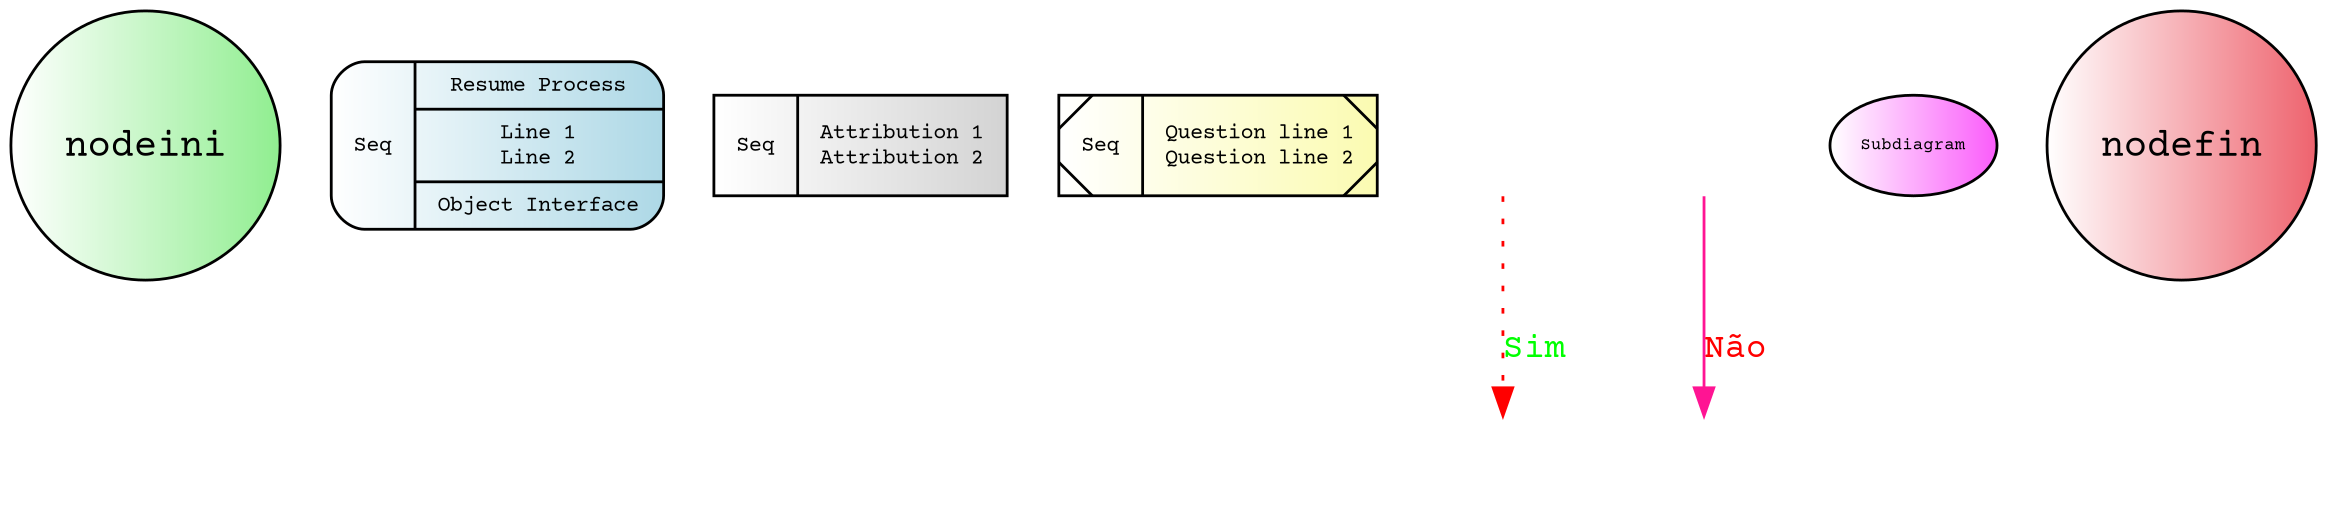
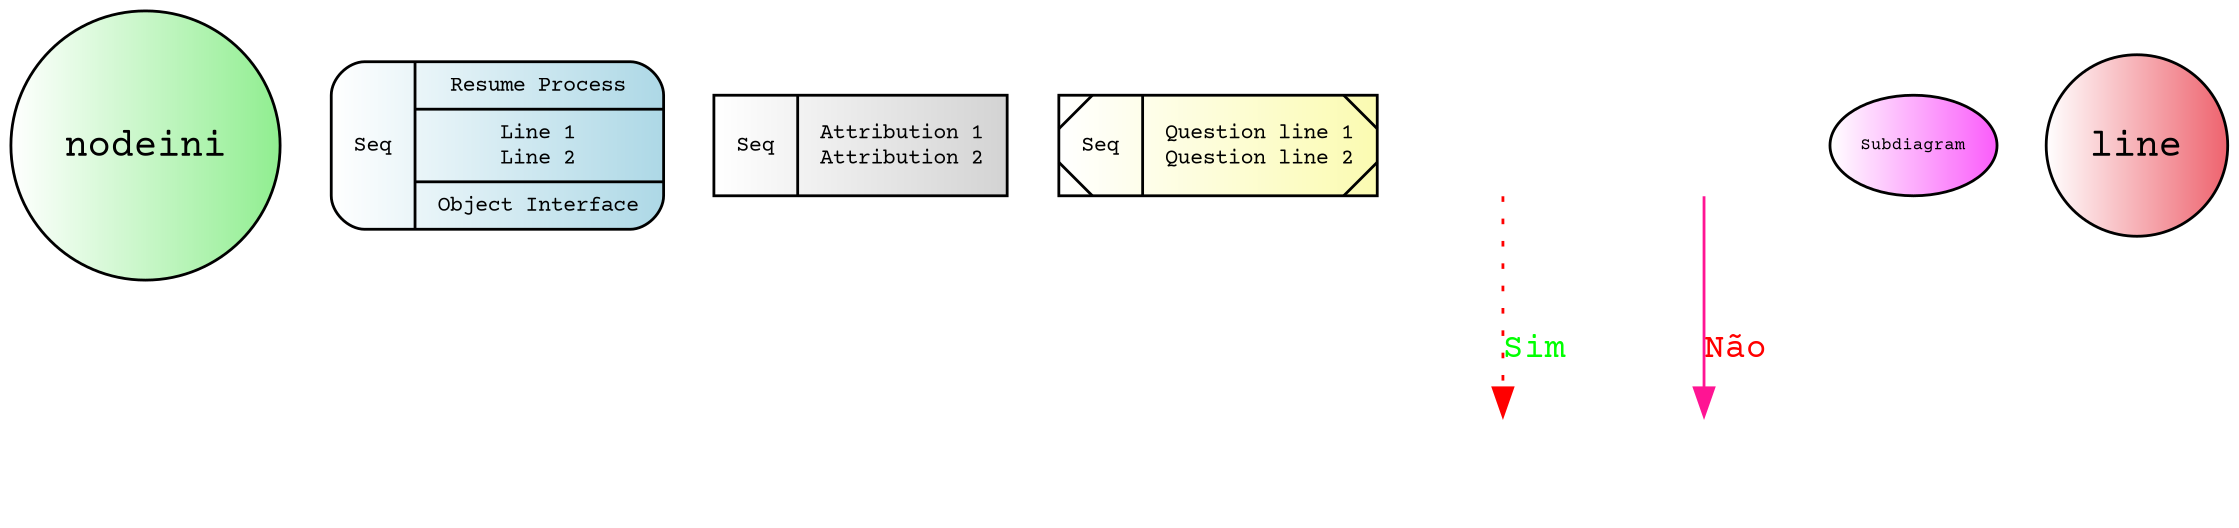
node "nodefin": label "nodefin" -> "line"
